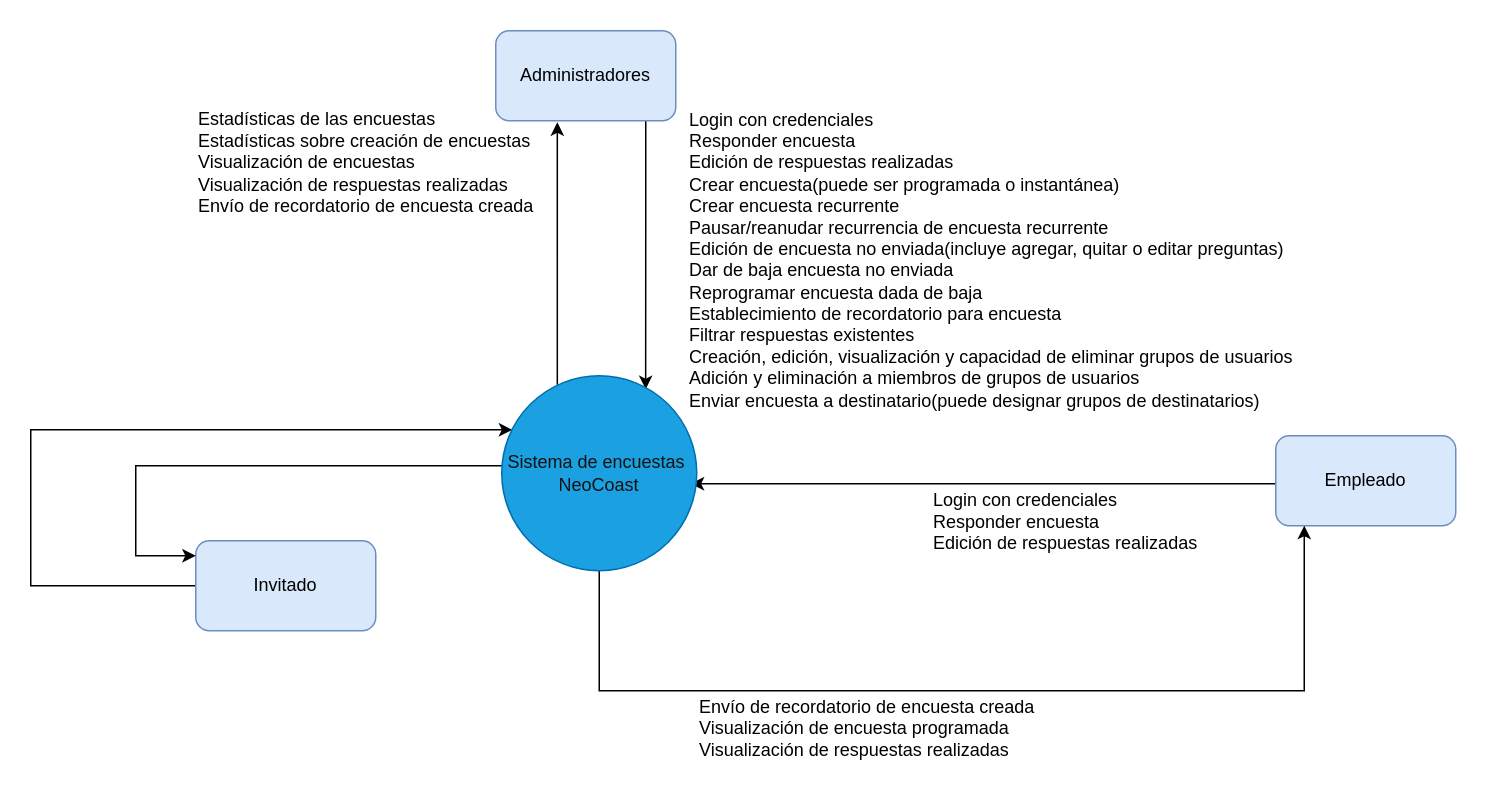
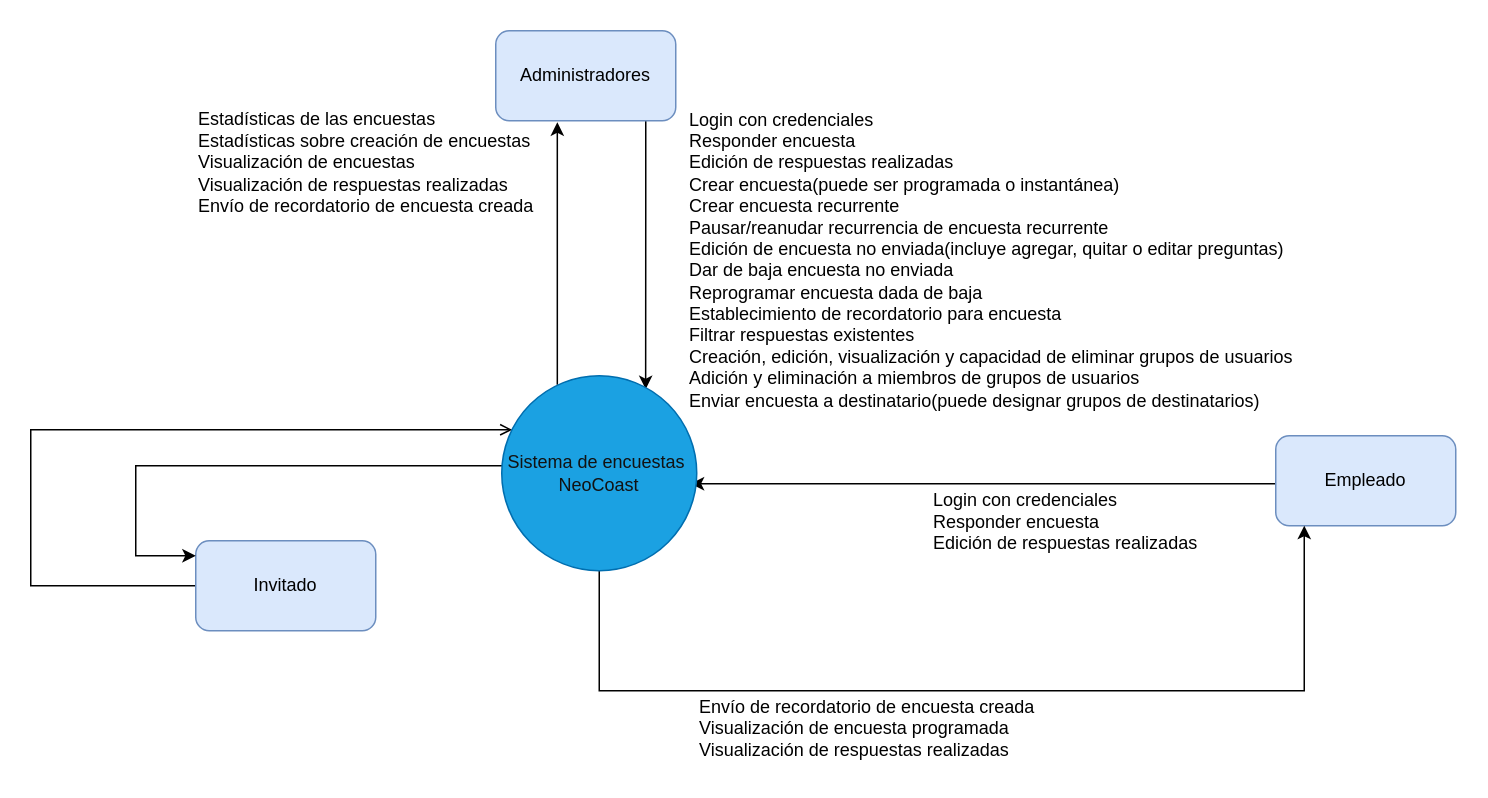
edge "Invitado" -> "Sistema de encuestas NeoCoast": arrowhead classic -> open
